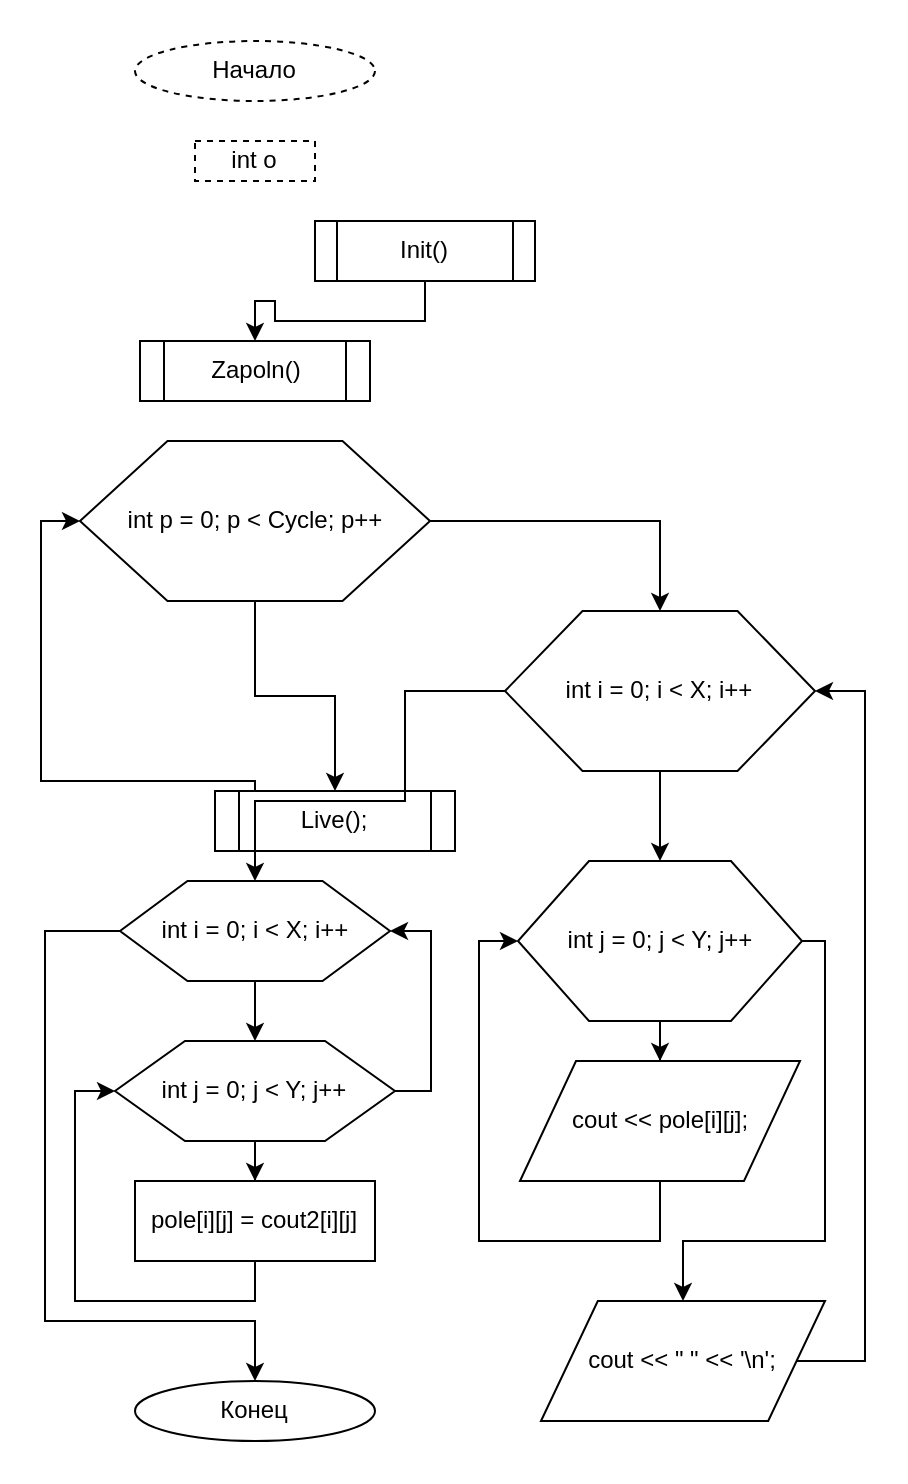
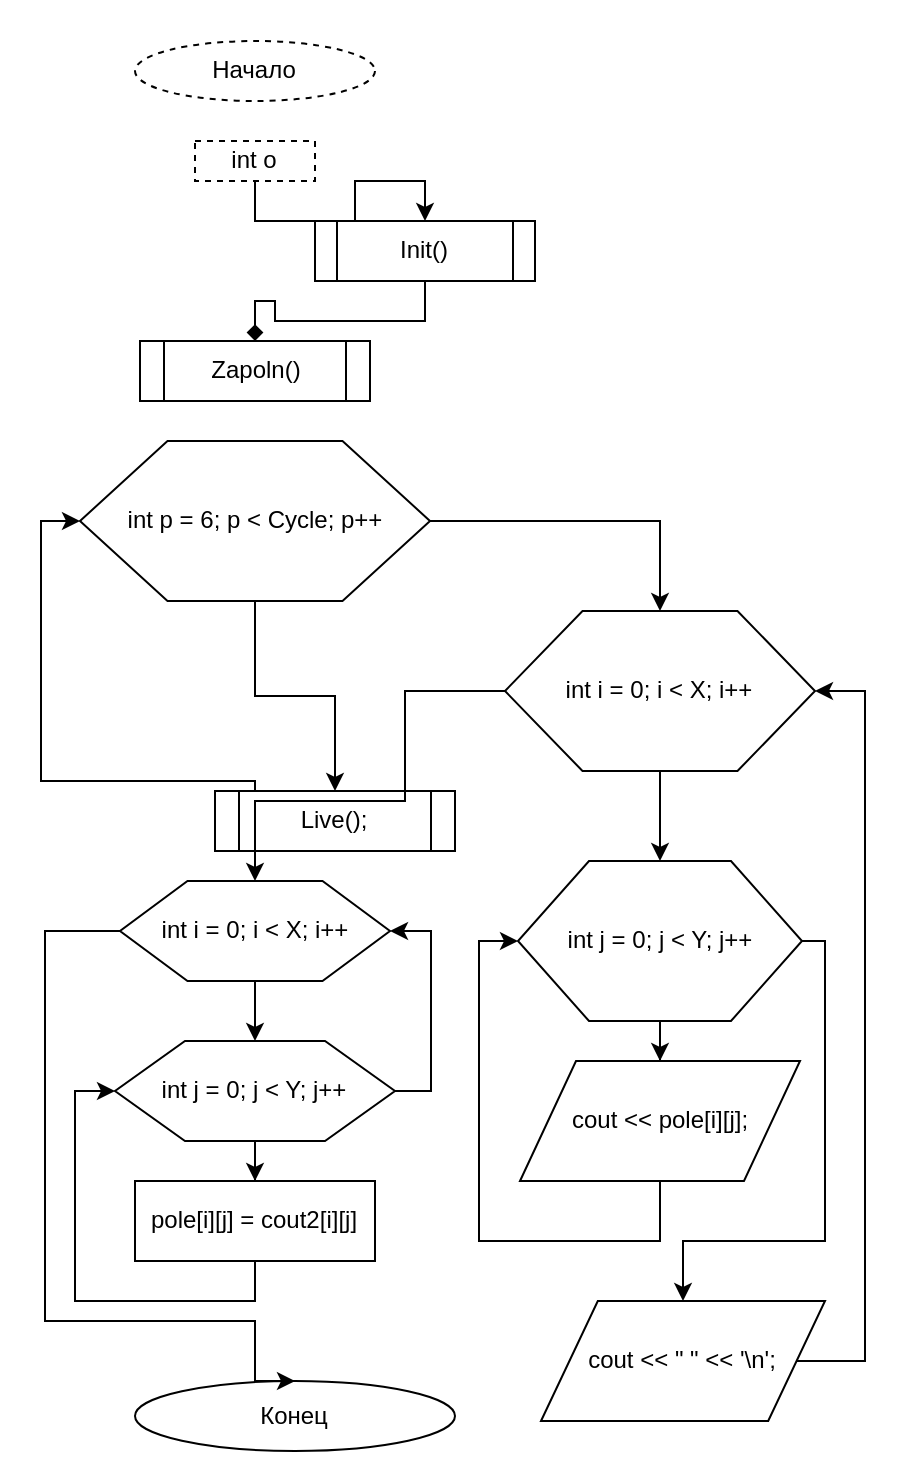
edge "int o" -> "Init()": added
edge "Init()" -> "Zapoln()": arrowhead classic -> diamond
node "int p = 0; p < Cycle; p++": label "int p = 0; p < Cycle; p++" -> "int p = 6; p < Cycle; p++"
node "Конец": size 240x60 -> 320x70
